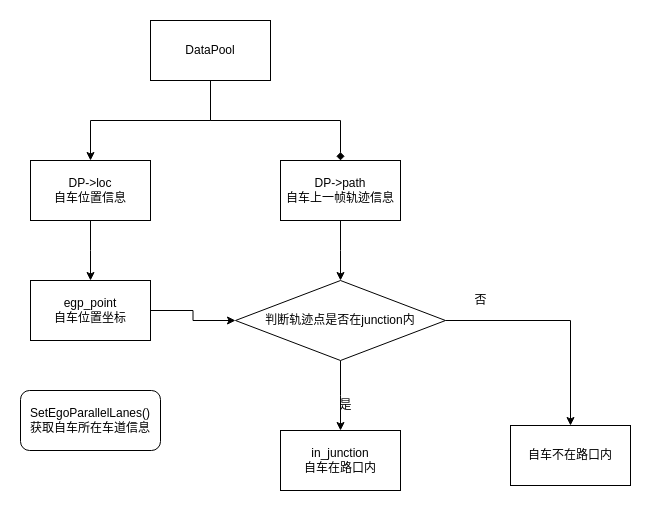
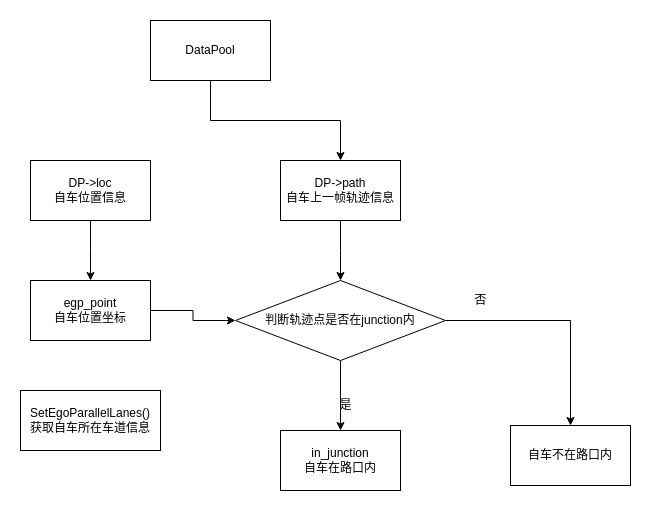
edge "DataPool" -> "DP->loc 自车位置信息": removed
edge "DataPool" -> "DP->path 自车上一帧轨迹信息": arrowhead diamond -> classic
node "SetEgoParallelLanes() 获取自车所在车道信息": shape rounded rectangle -> rectangle
